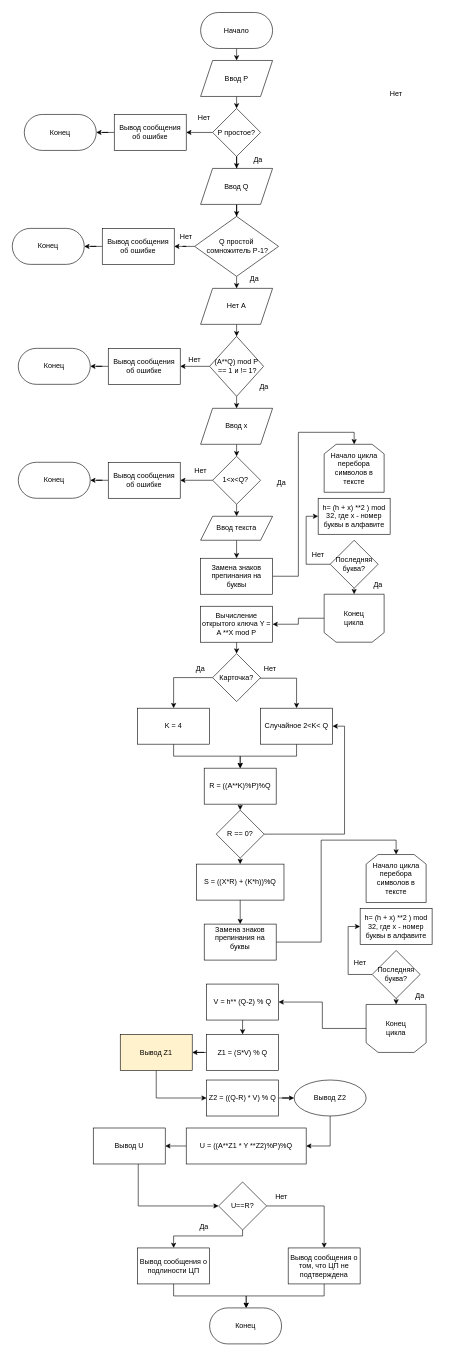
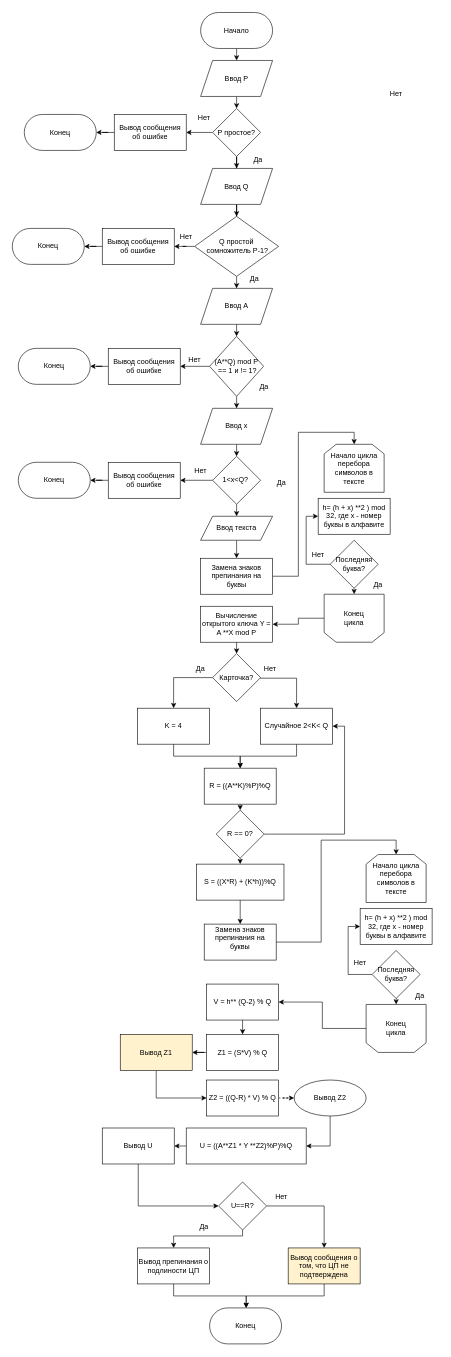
node "Нет А": label "Нет А" -> "Ввод А"
edge "Z2 = ((Q-R) * V) % Q" -> "Вывод Z2": style solid -> dashed
node "Вывод U": moved (129, 1146) -> (138, 1146)
node "Вывод сообщения о подлиности ЦП": label "Вывод сообщения о подлиности ЦП" -> "Вывод препинания о подлиности ЦП"
node "Вывод сообщения о том, что ЦП не подтверждена": fillcolor #ffffff -> #fff2cc
